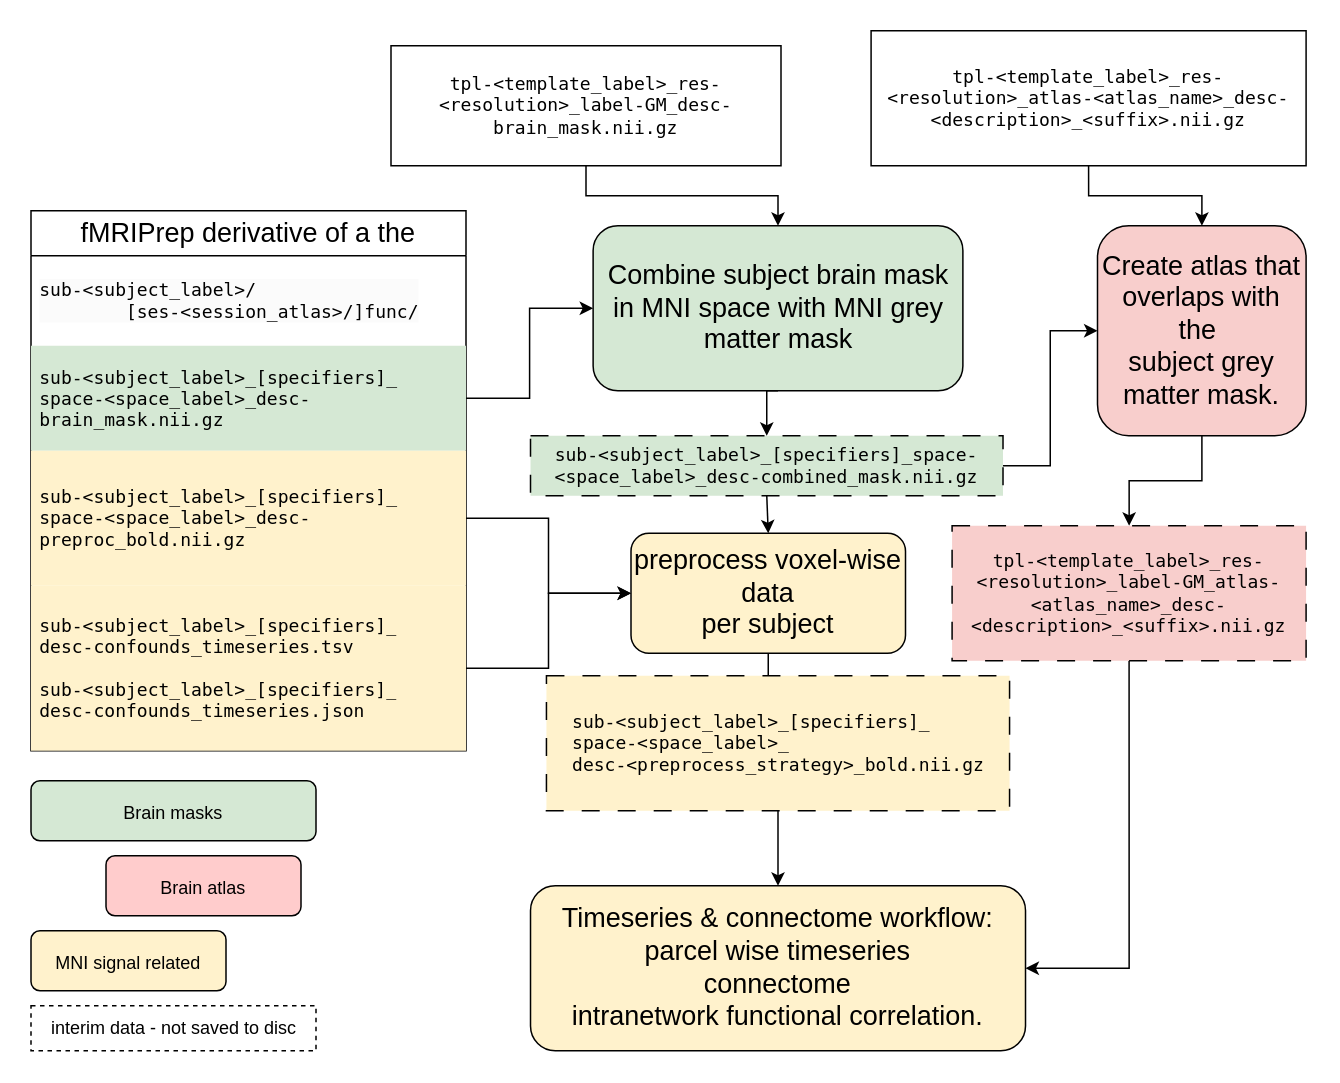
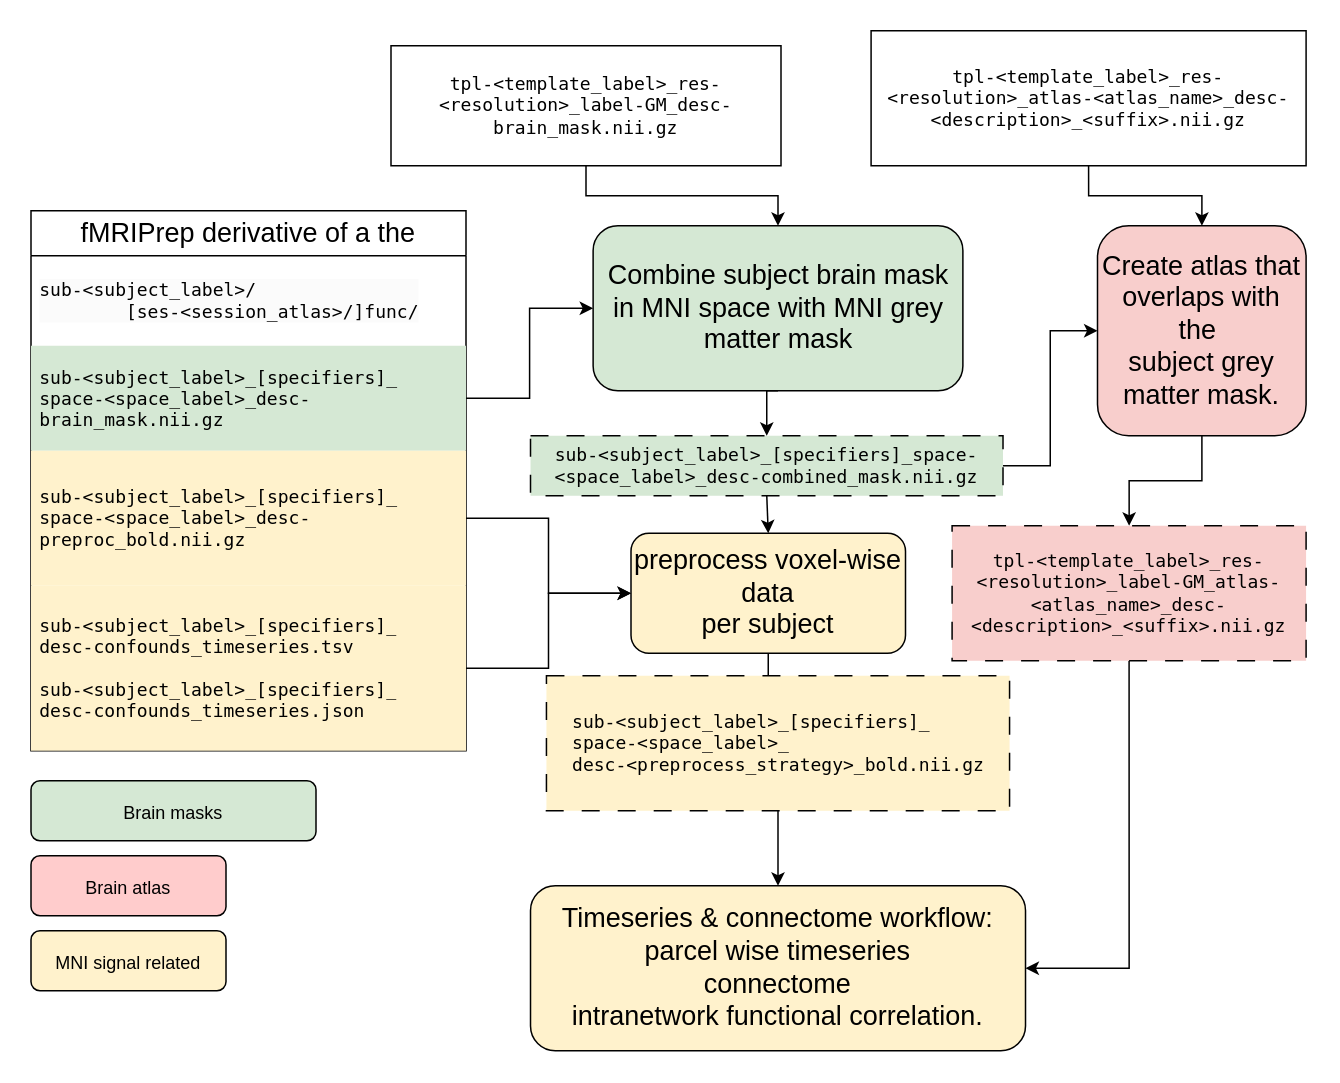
node "Brain atlas": moved (203, 886) -> (128, 886)
node "interim data - not saved to disc": removed
